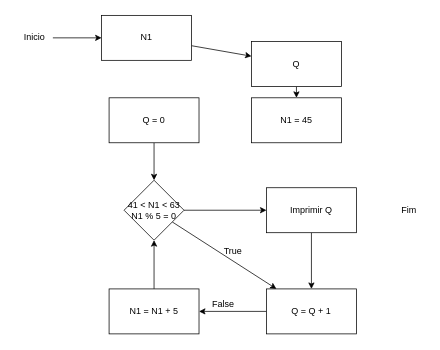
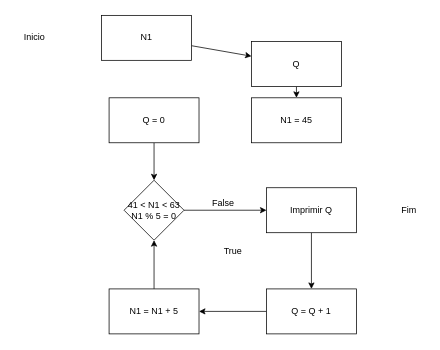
edge "Inicio" -> "N1": removed
edge "41 < N1 < 63 N1 % 5 = 0" -> "Q = Q + 1": removed
node "False": moved (223, 305) -> (223, 204)
